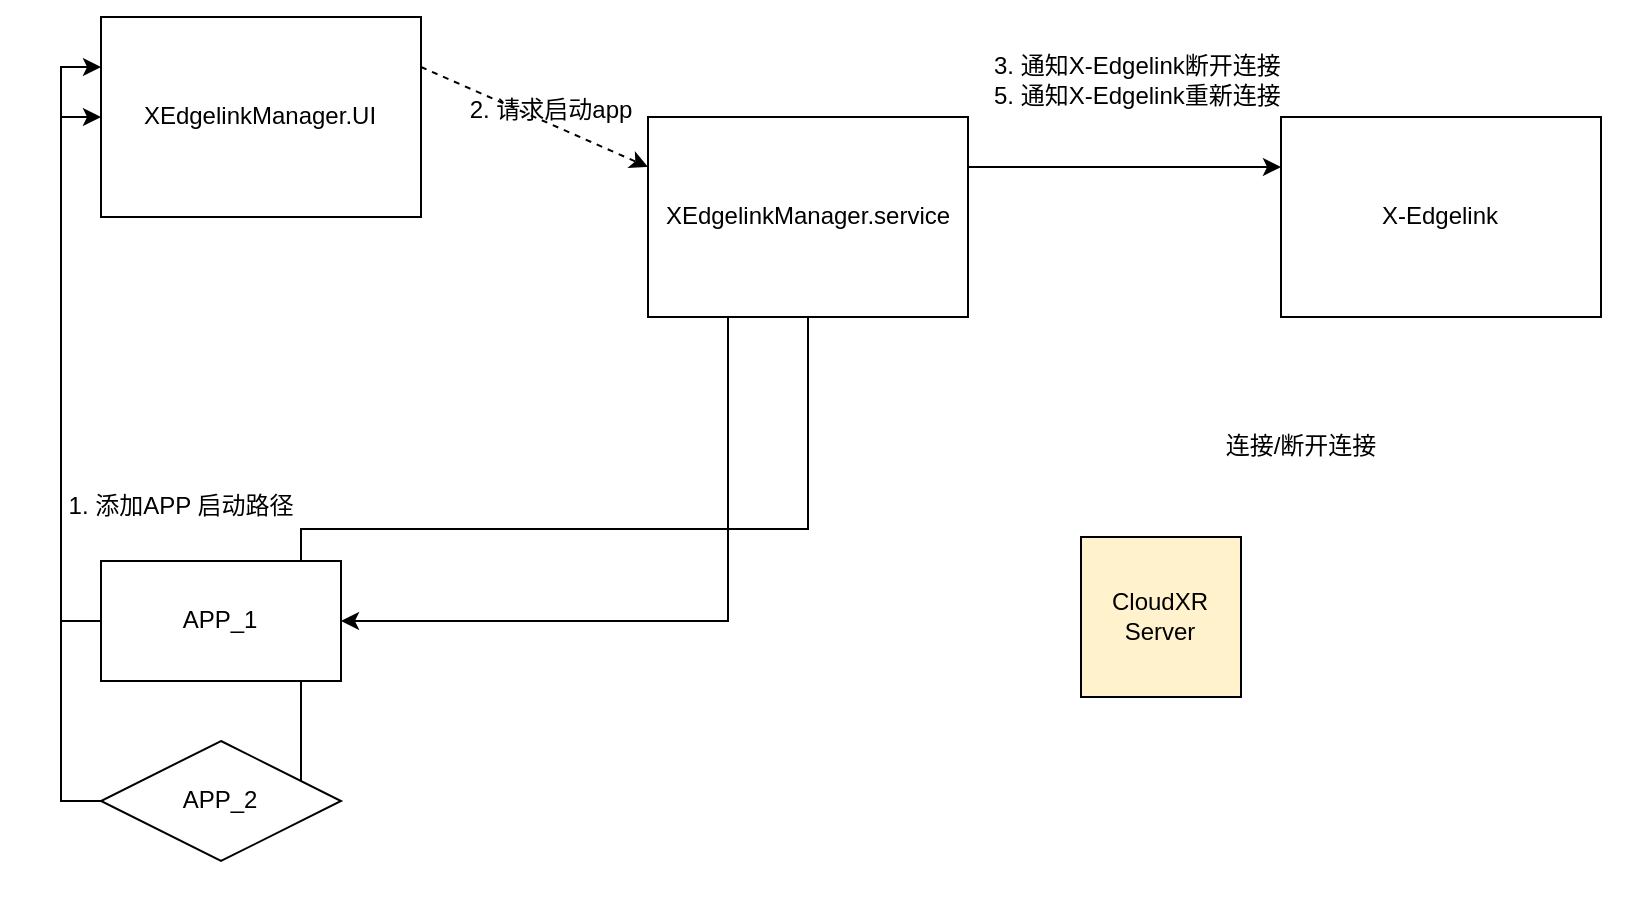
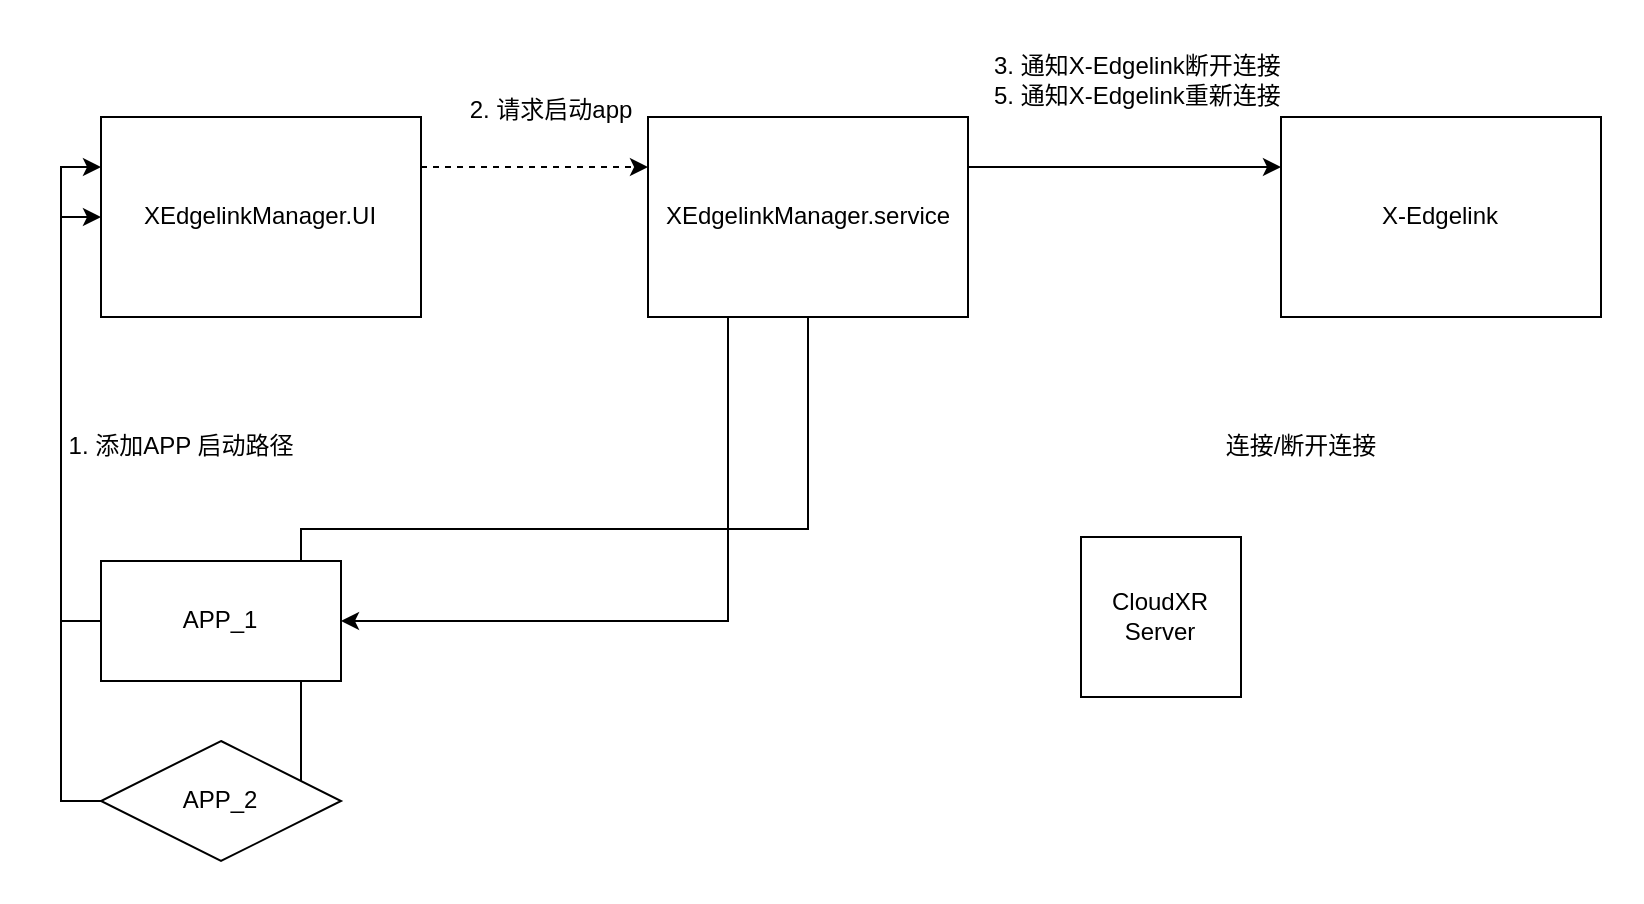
node "XEdgelinkManager.UI": moved (261, 117) -> (261, 217)
node "1. 添加APP 启动路径": moved (181, 507) -> (181, 447)
node "CloudXR Server": fillcolor #fff2cc -> #ffffff
